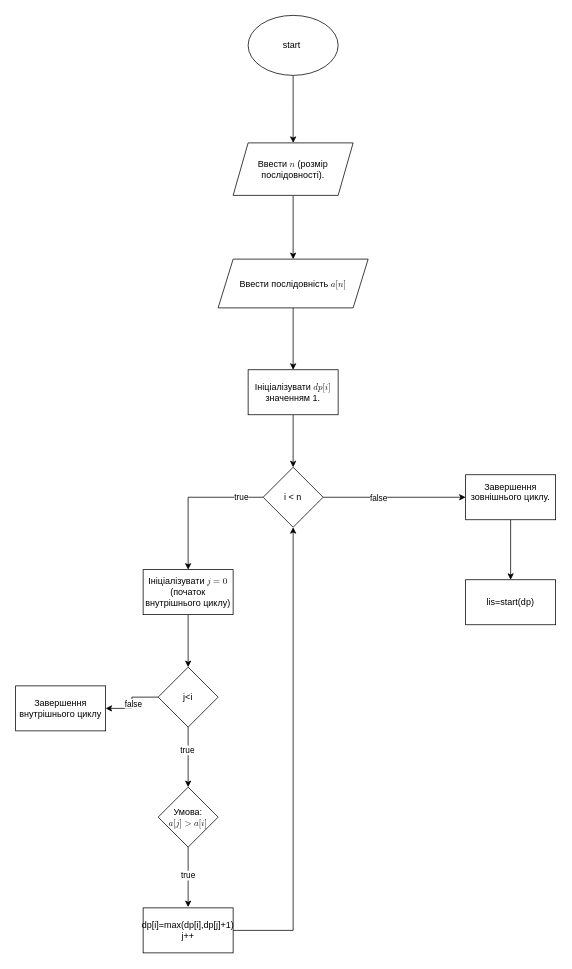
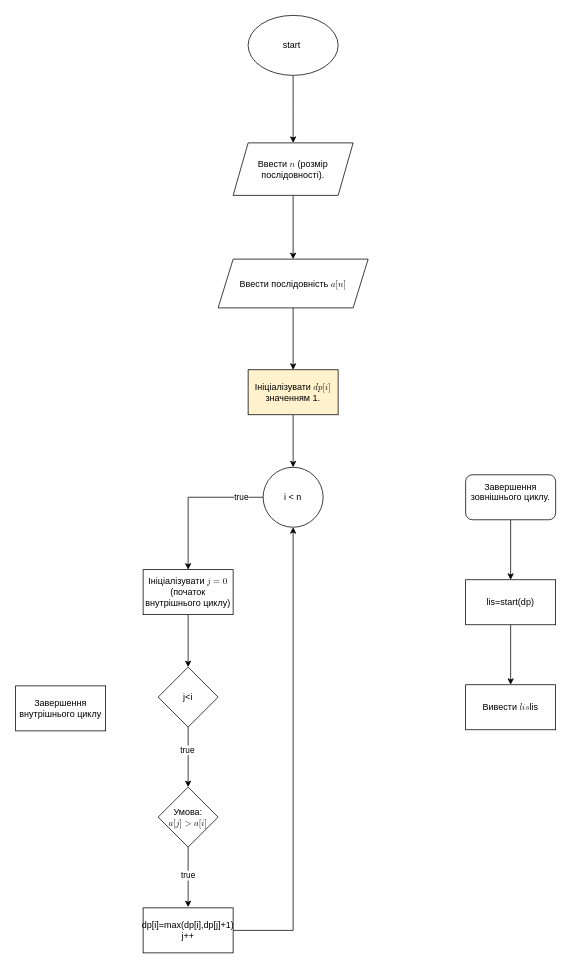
node "Ініціалізувати dp[i]dp[i]значенням 1.": fillcolor #ffffff -> #fff2cc
node "i < n": shape diamond -> ellipse
edge "i < n" -> "Завершення зовнішнього циклу.": removed, label "false"
node "Завершення зовнішнього циклу.": shape rectangle -> rounded rectangle
edge "lis=start(dp)" -> "Вивести lislislis": added
node "Вивести lislislis": added
edge "j<i" -> "Завершення внутрішнього циклу": removed, label "false"
